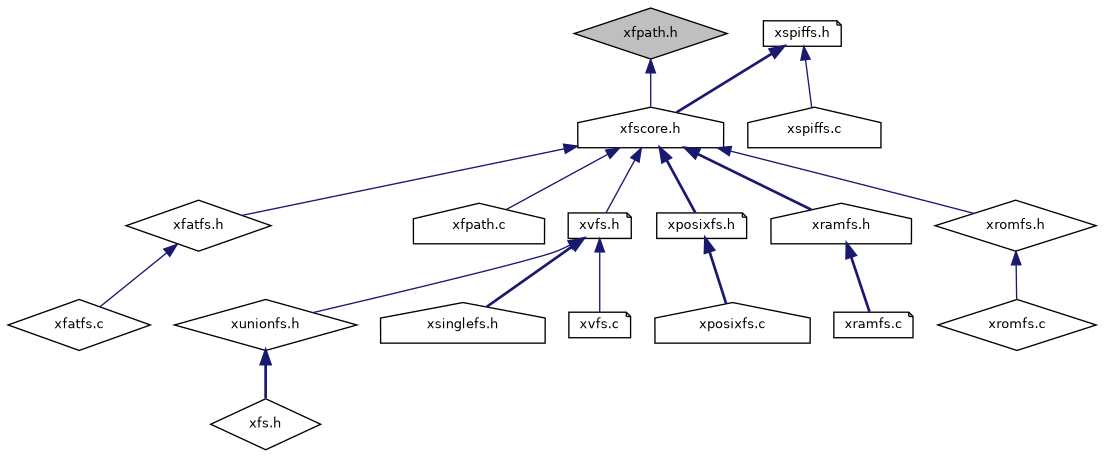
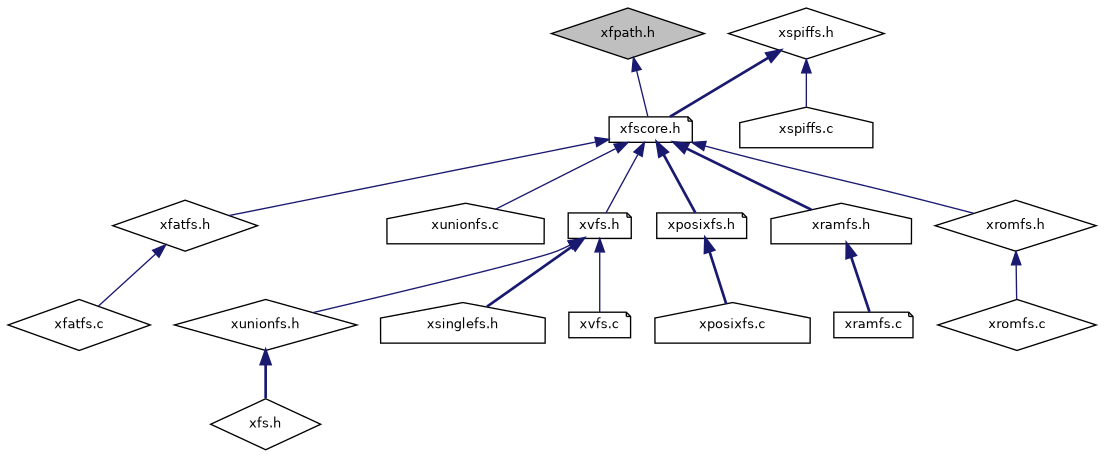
node "xspiffs.h": shape note -> diamond
node "xfscore.h": shape house -> note
node "xfpath.c": label "xfpath.c" -> "xunionfs.c"
